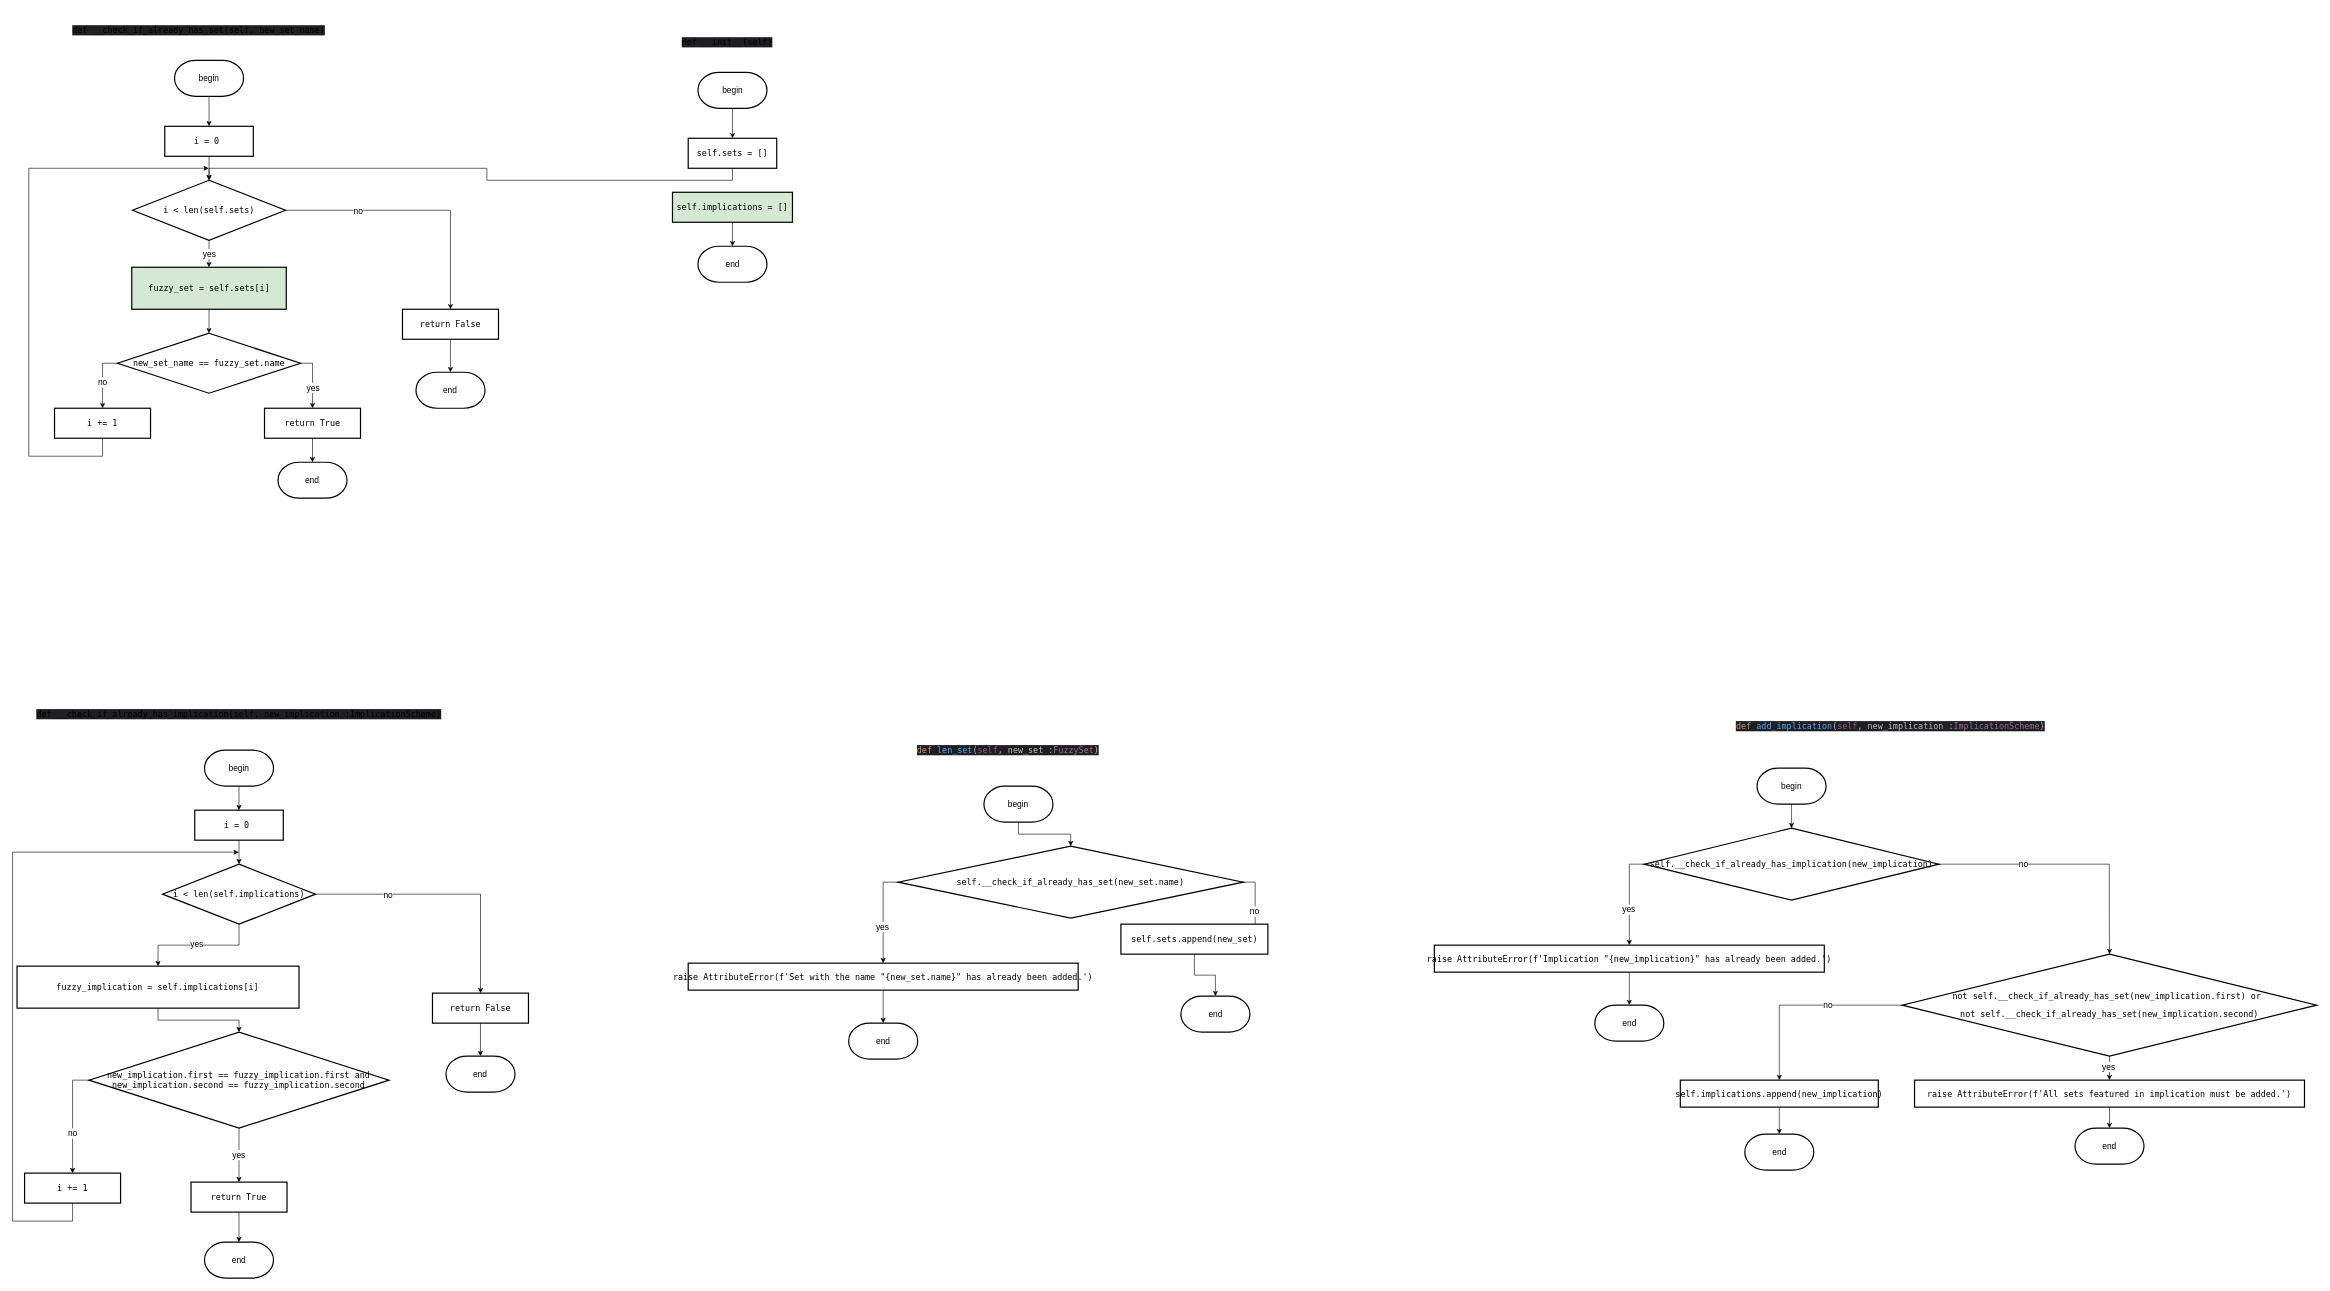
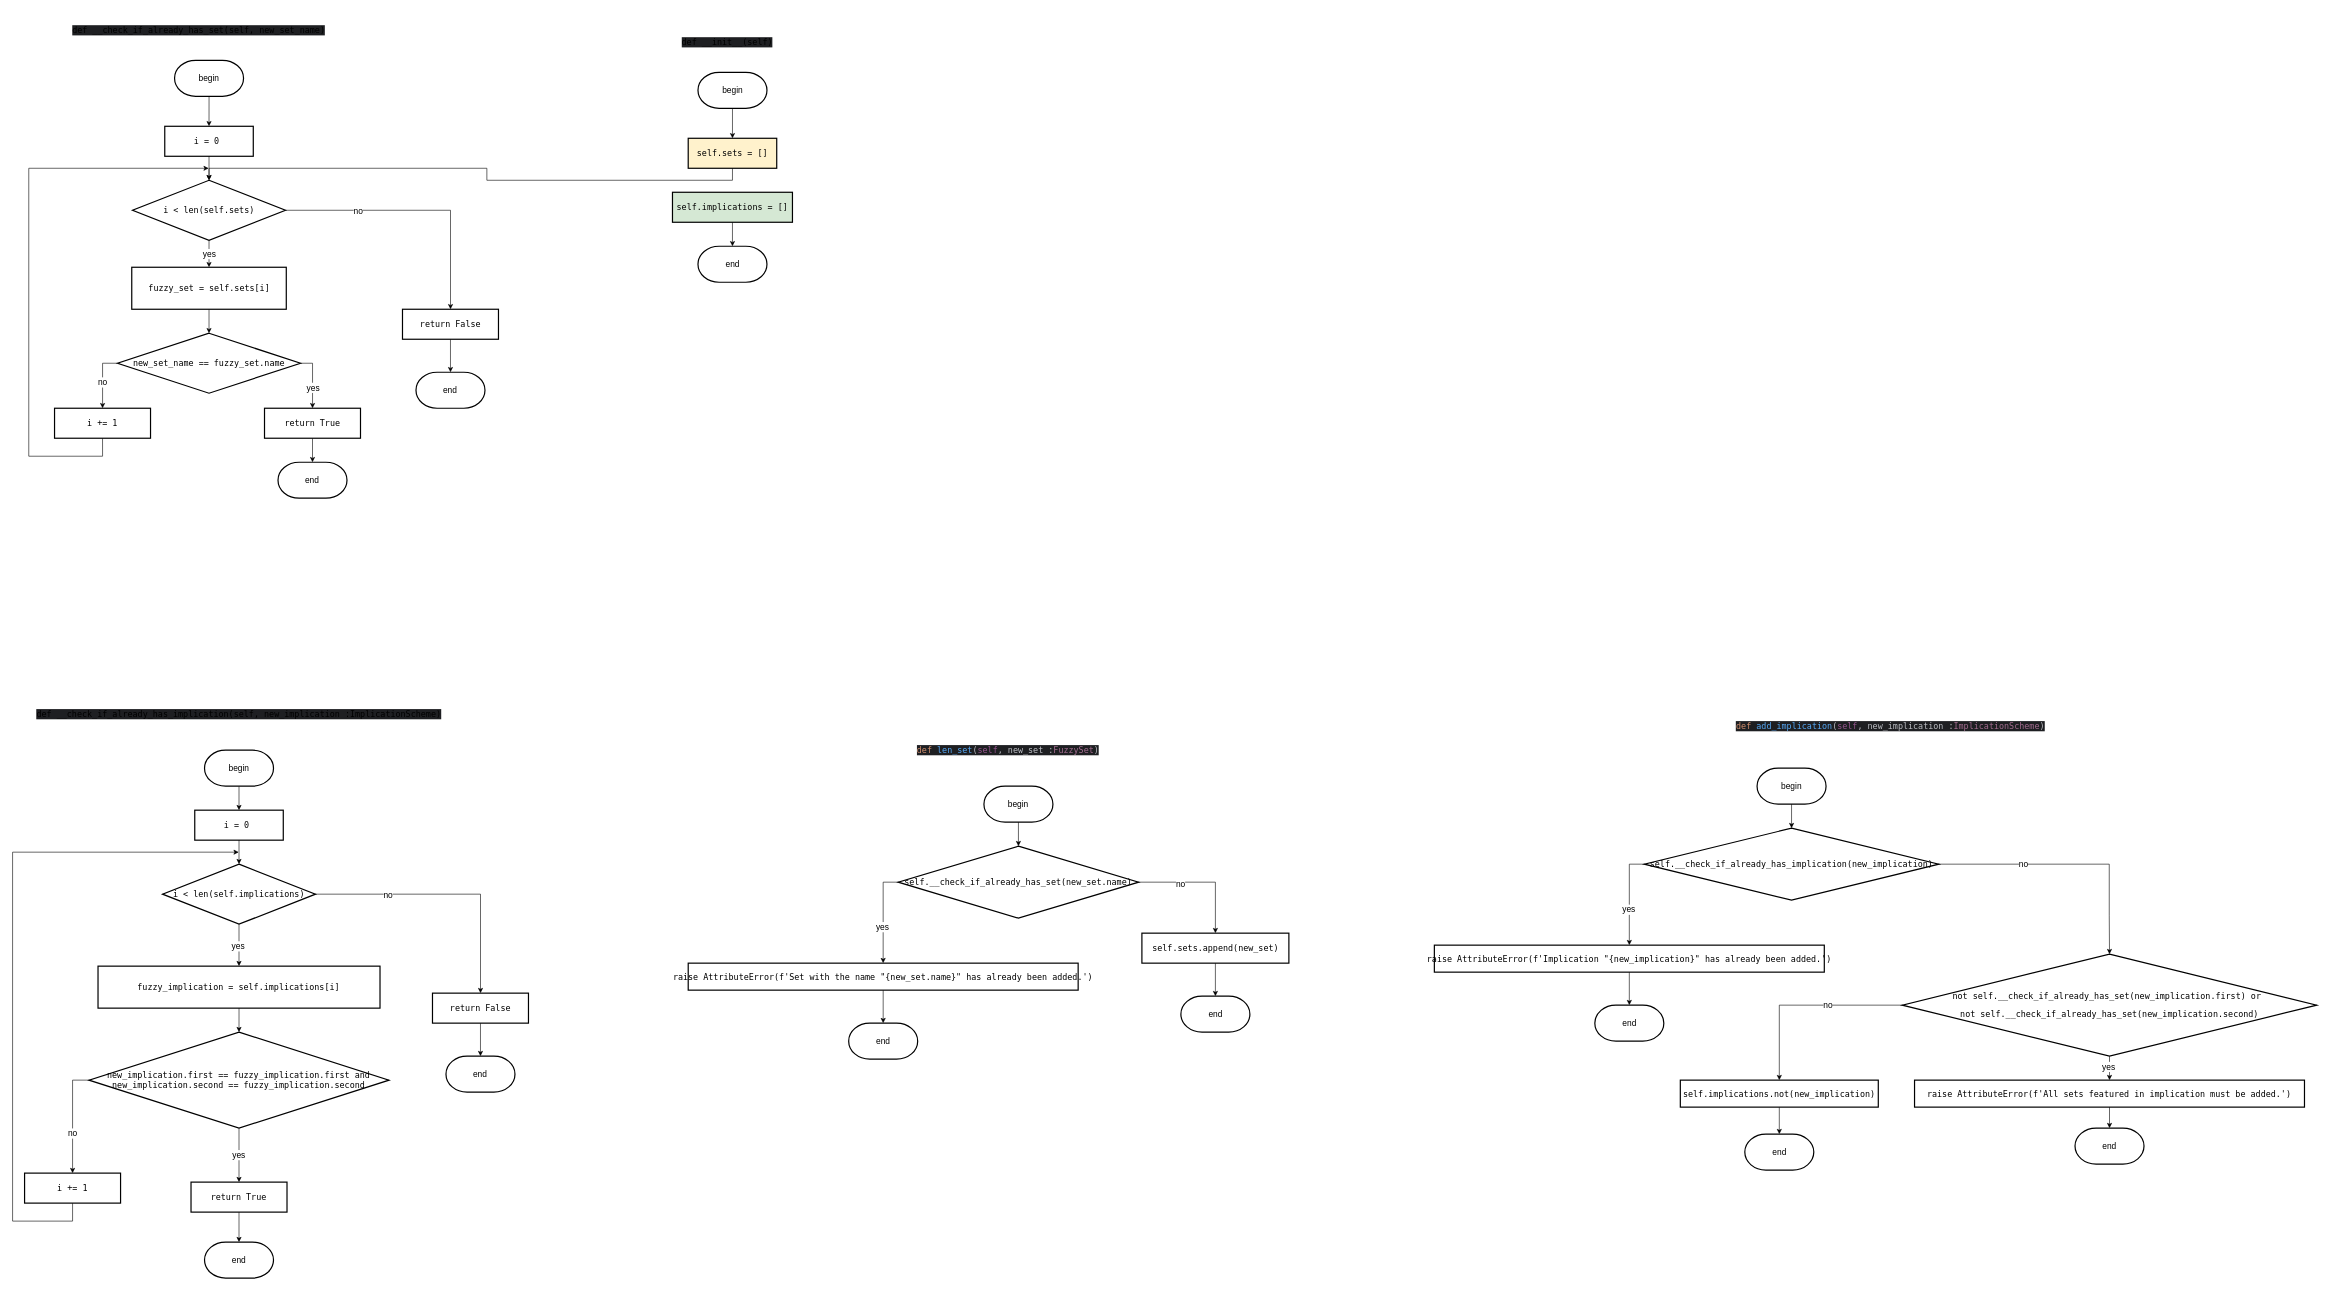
node "self.sets = []": fillcolor #ffffff -> #fff2cc
node "fuzzy_set = self.sets[i]": fillcolor #d5e8d4 -> #ffffff
node "self.__check_if_already_has_set(new_set.name)": size 345x72 -> 240x72
node "self.sets.append(new_set)": moved (1194, 939) -> (1215, 948)
node "fuzzy_implication = self.implications[i]": moved (158, 987) -> (239, 987)
node "self.implications.append(new_implication)": label "self.implications.append(new_implication)" -> "self.implications.not(new_implication)"
